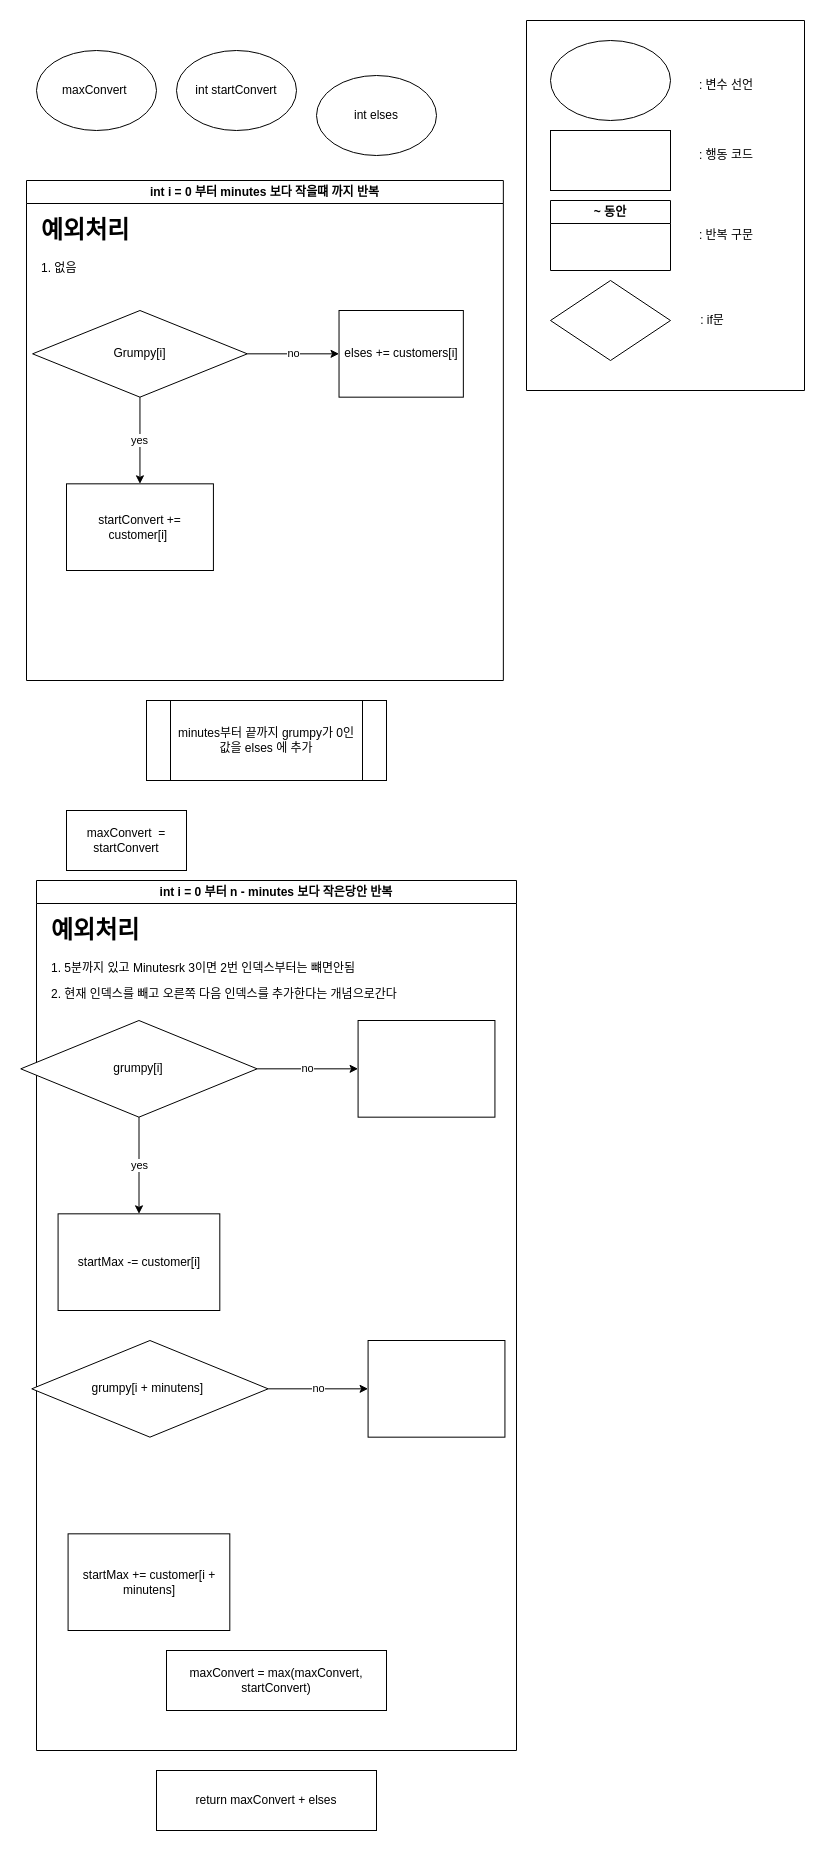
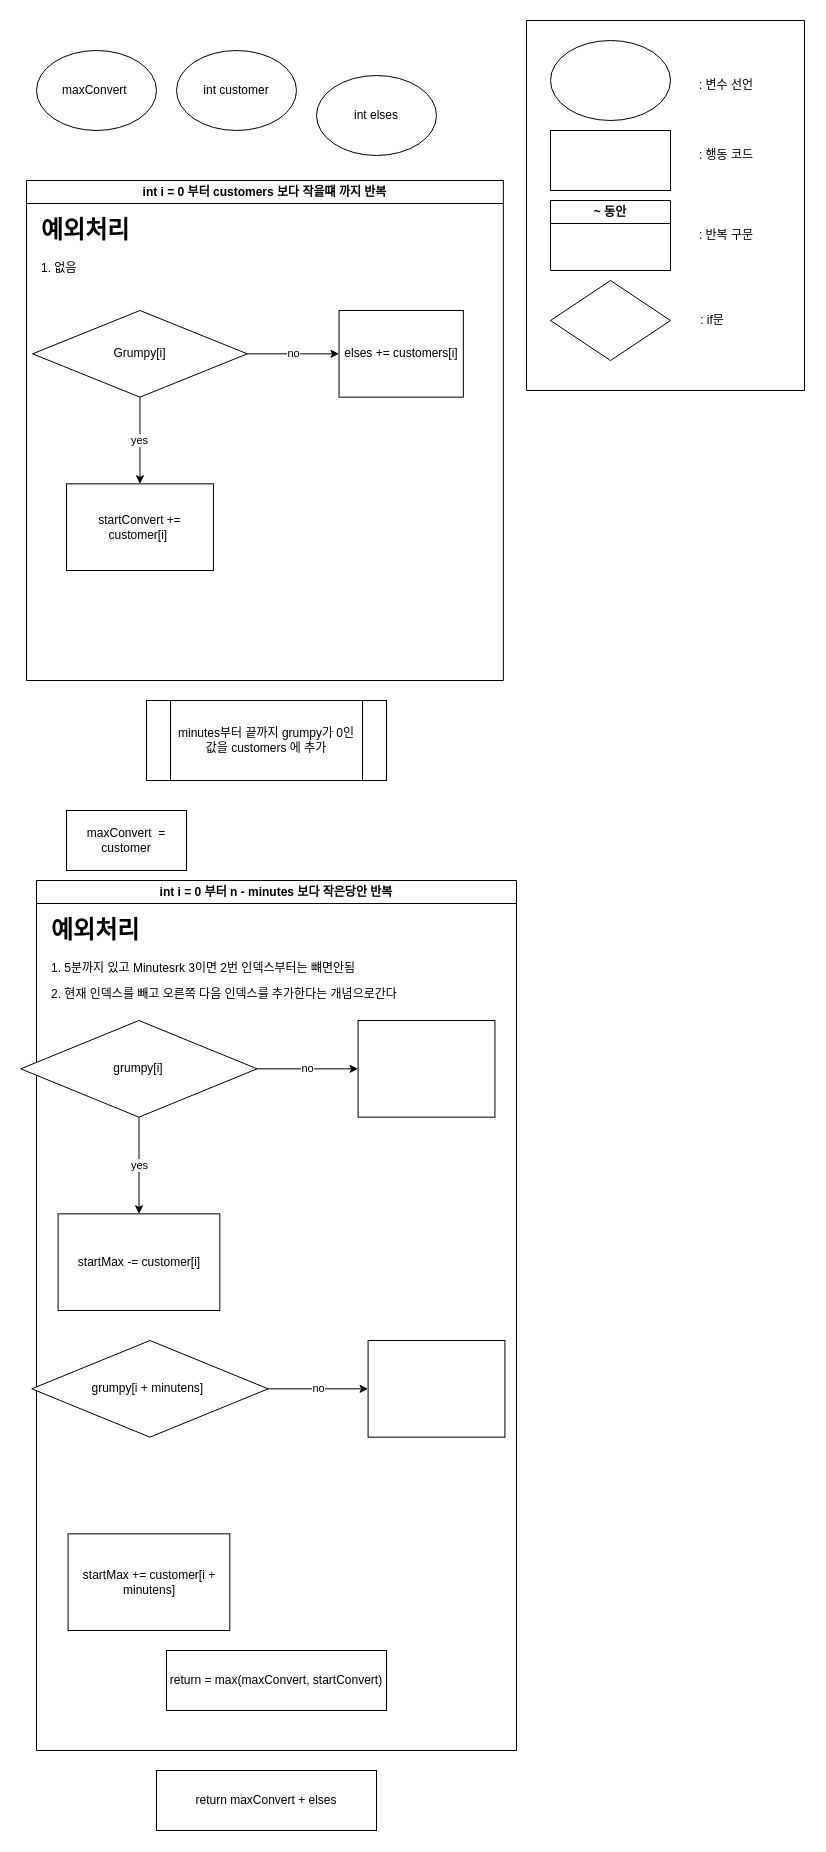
node "int startConvert": label "int startConvert" -> "int customer"
node "int i = 0 부터 minutes 보다 작을떄 까지 반복": label "int i = 0 부터 minutes 보다 작을떄 까지 반복" -> "int i = 0 부터 customers 보다 작을떄 까지 반복"
node "minutes부터 끝까지 grumpy가 0인 값을 elses 에 추가": label "minutes부터 끝까지 grumpy가 0인 값을 elses 에 추가" -> "minutes부터 끝까지 grumpy가 0인 값을 customers 에 추가"
node "maxConvert = startConvert": label "maxConvert = startConvert" -> "maxConvert = customer"
node "maxConvert = max(maxConvert, startConvert)": label "maxConvert = max(maxConvert, startConvert)" -> "return = max(maxConvert, startConvert)"
